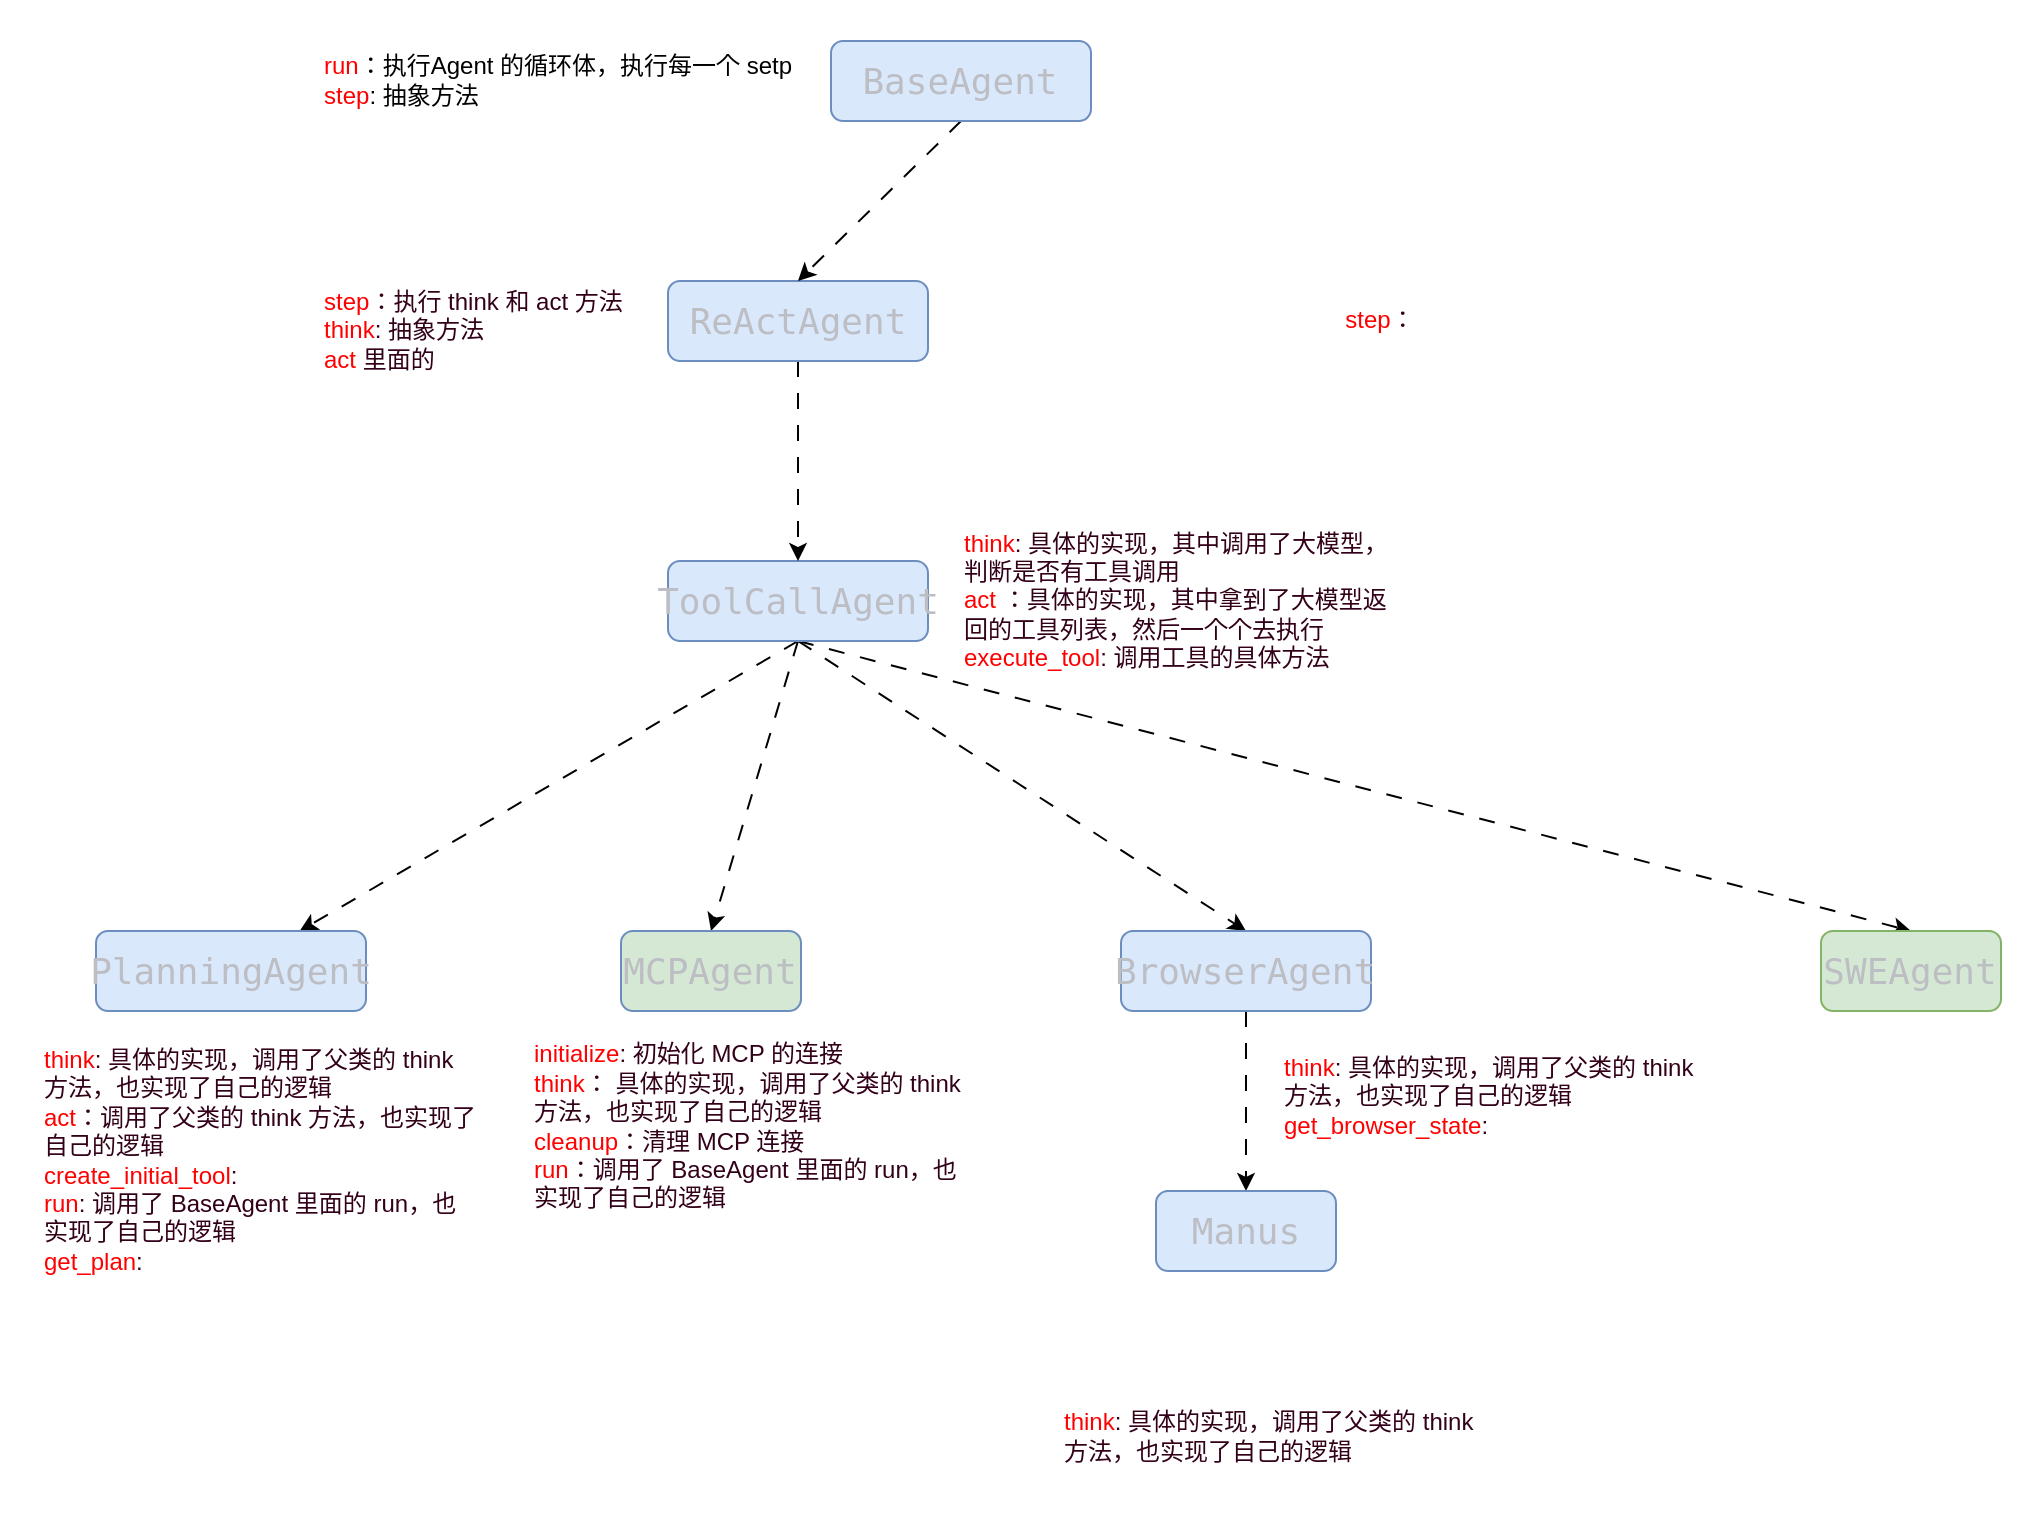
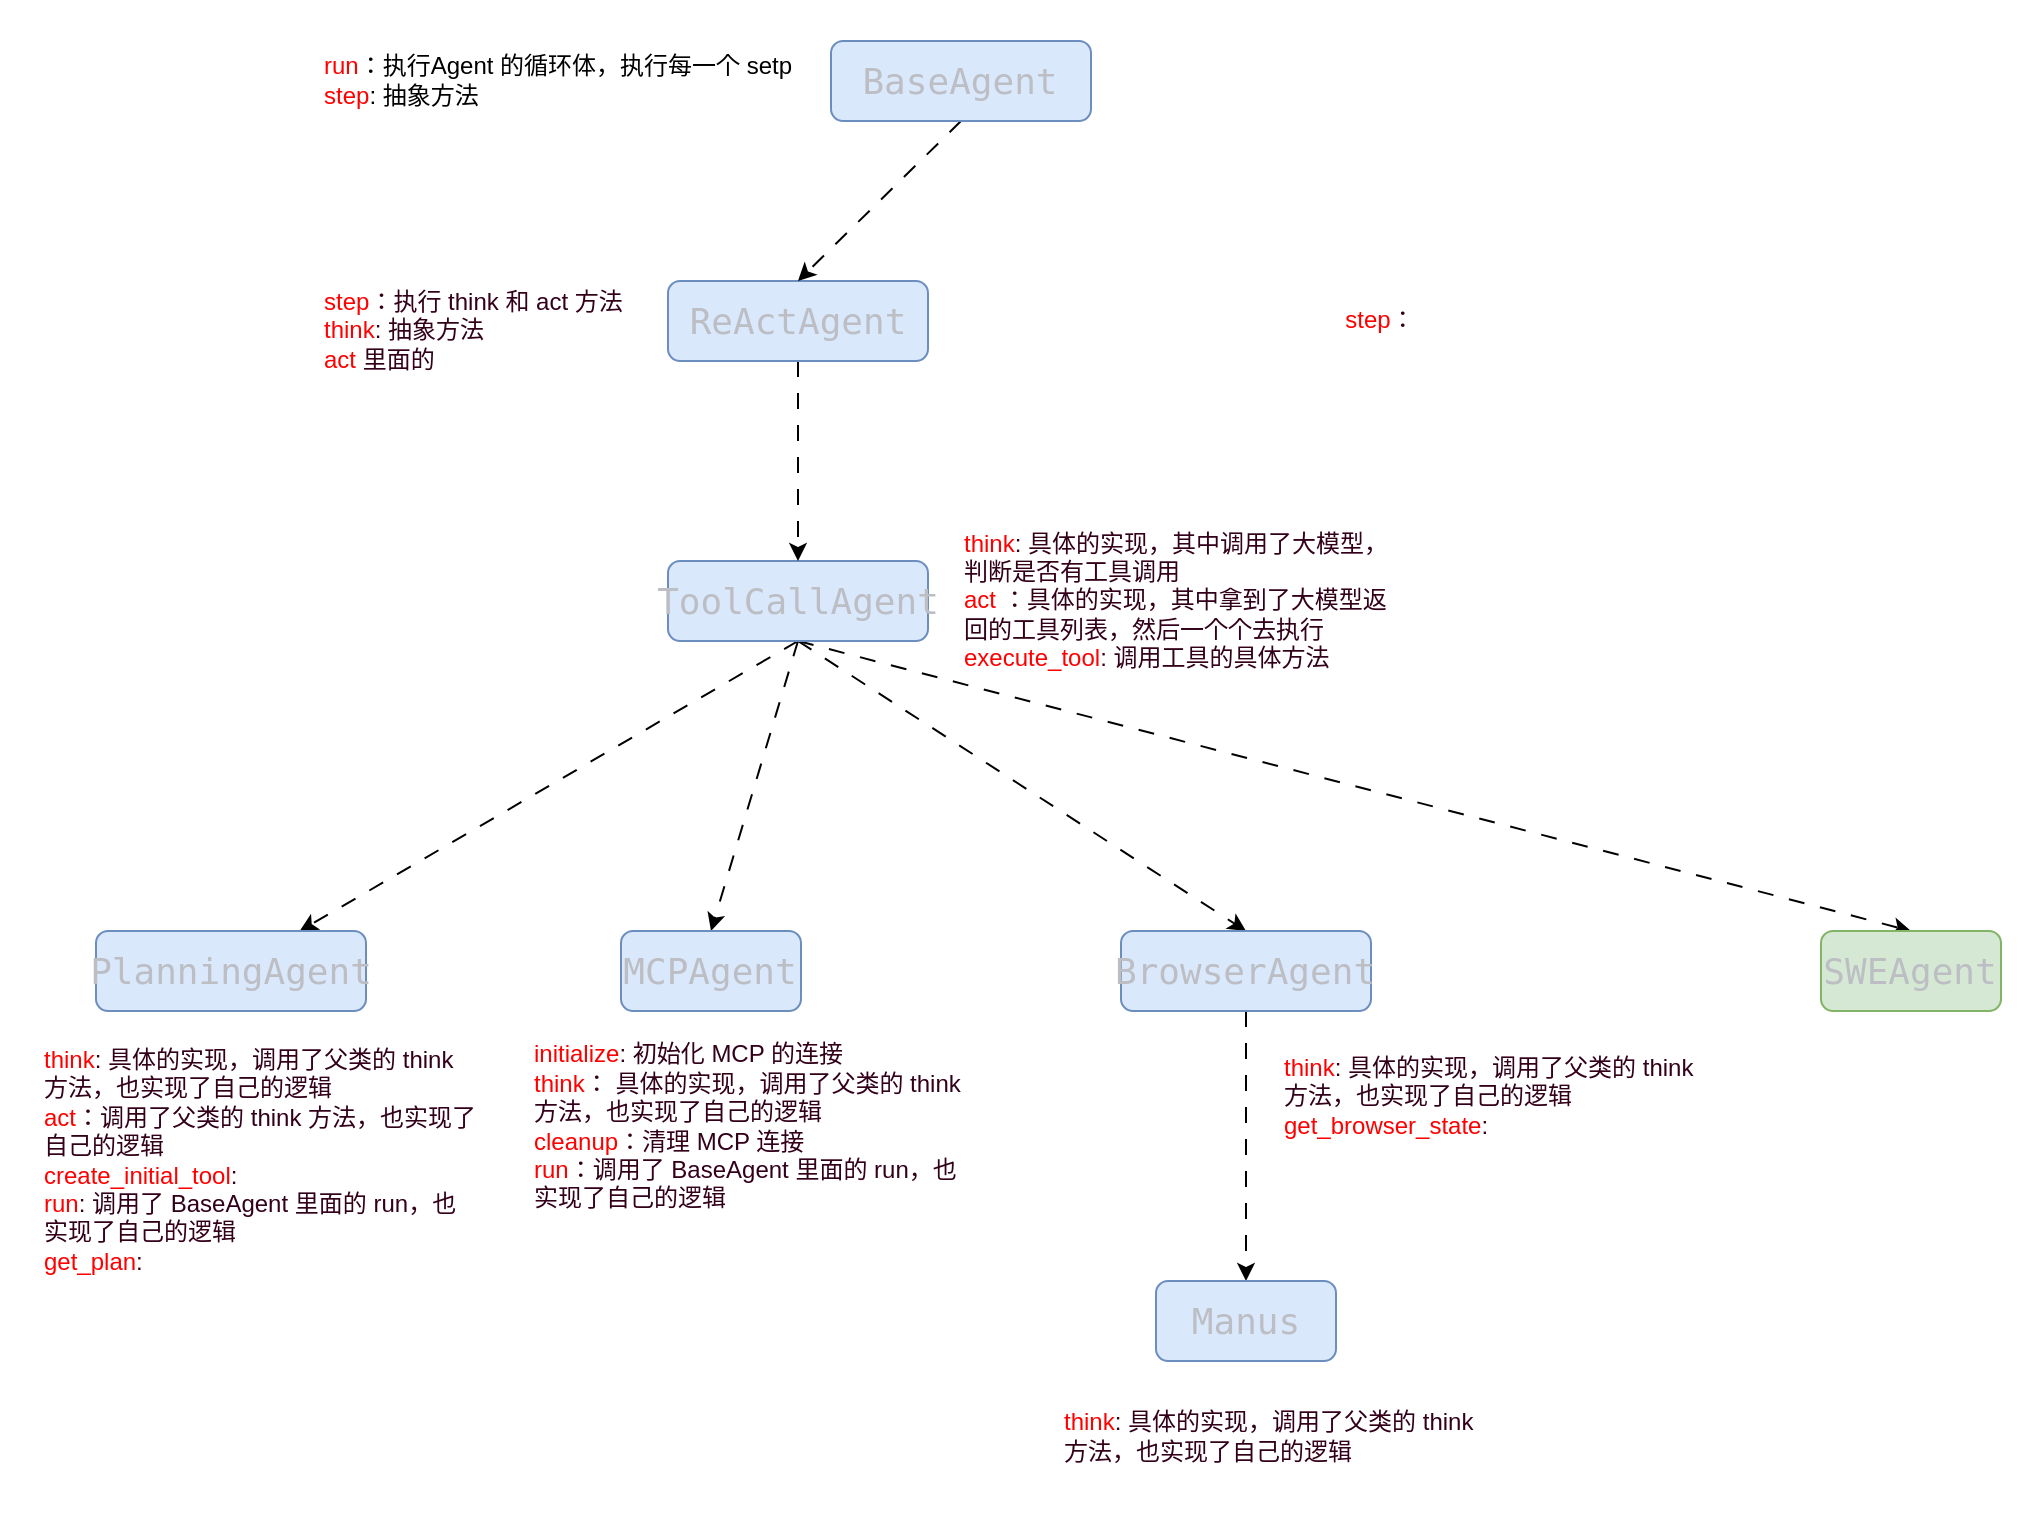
node "MCPAgent": fillcolor #d5e8d4 -> #dae8fc
node "Manus": moved (1246, 1231) -> (1246, 1321)
